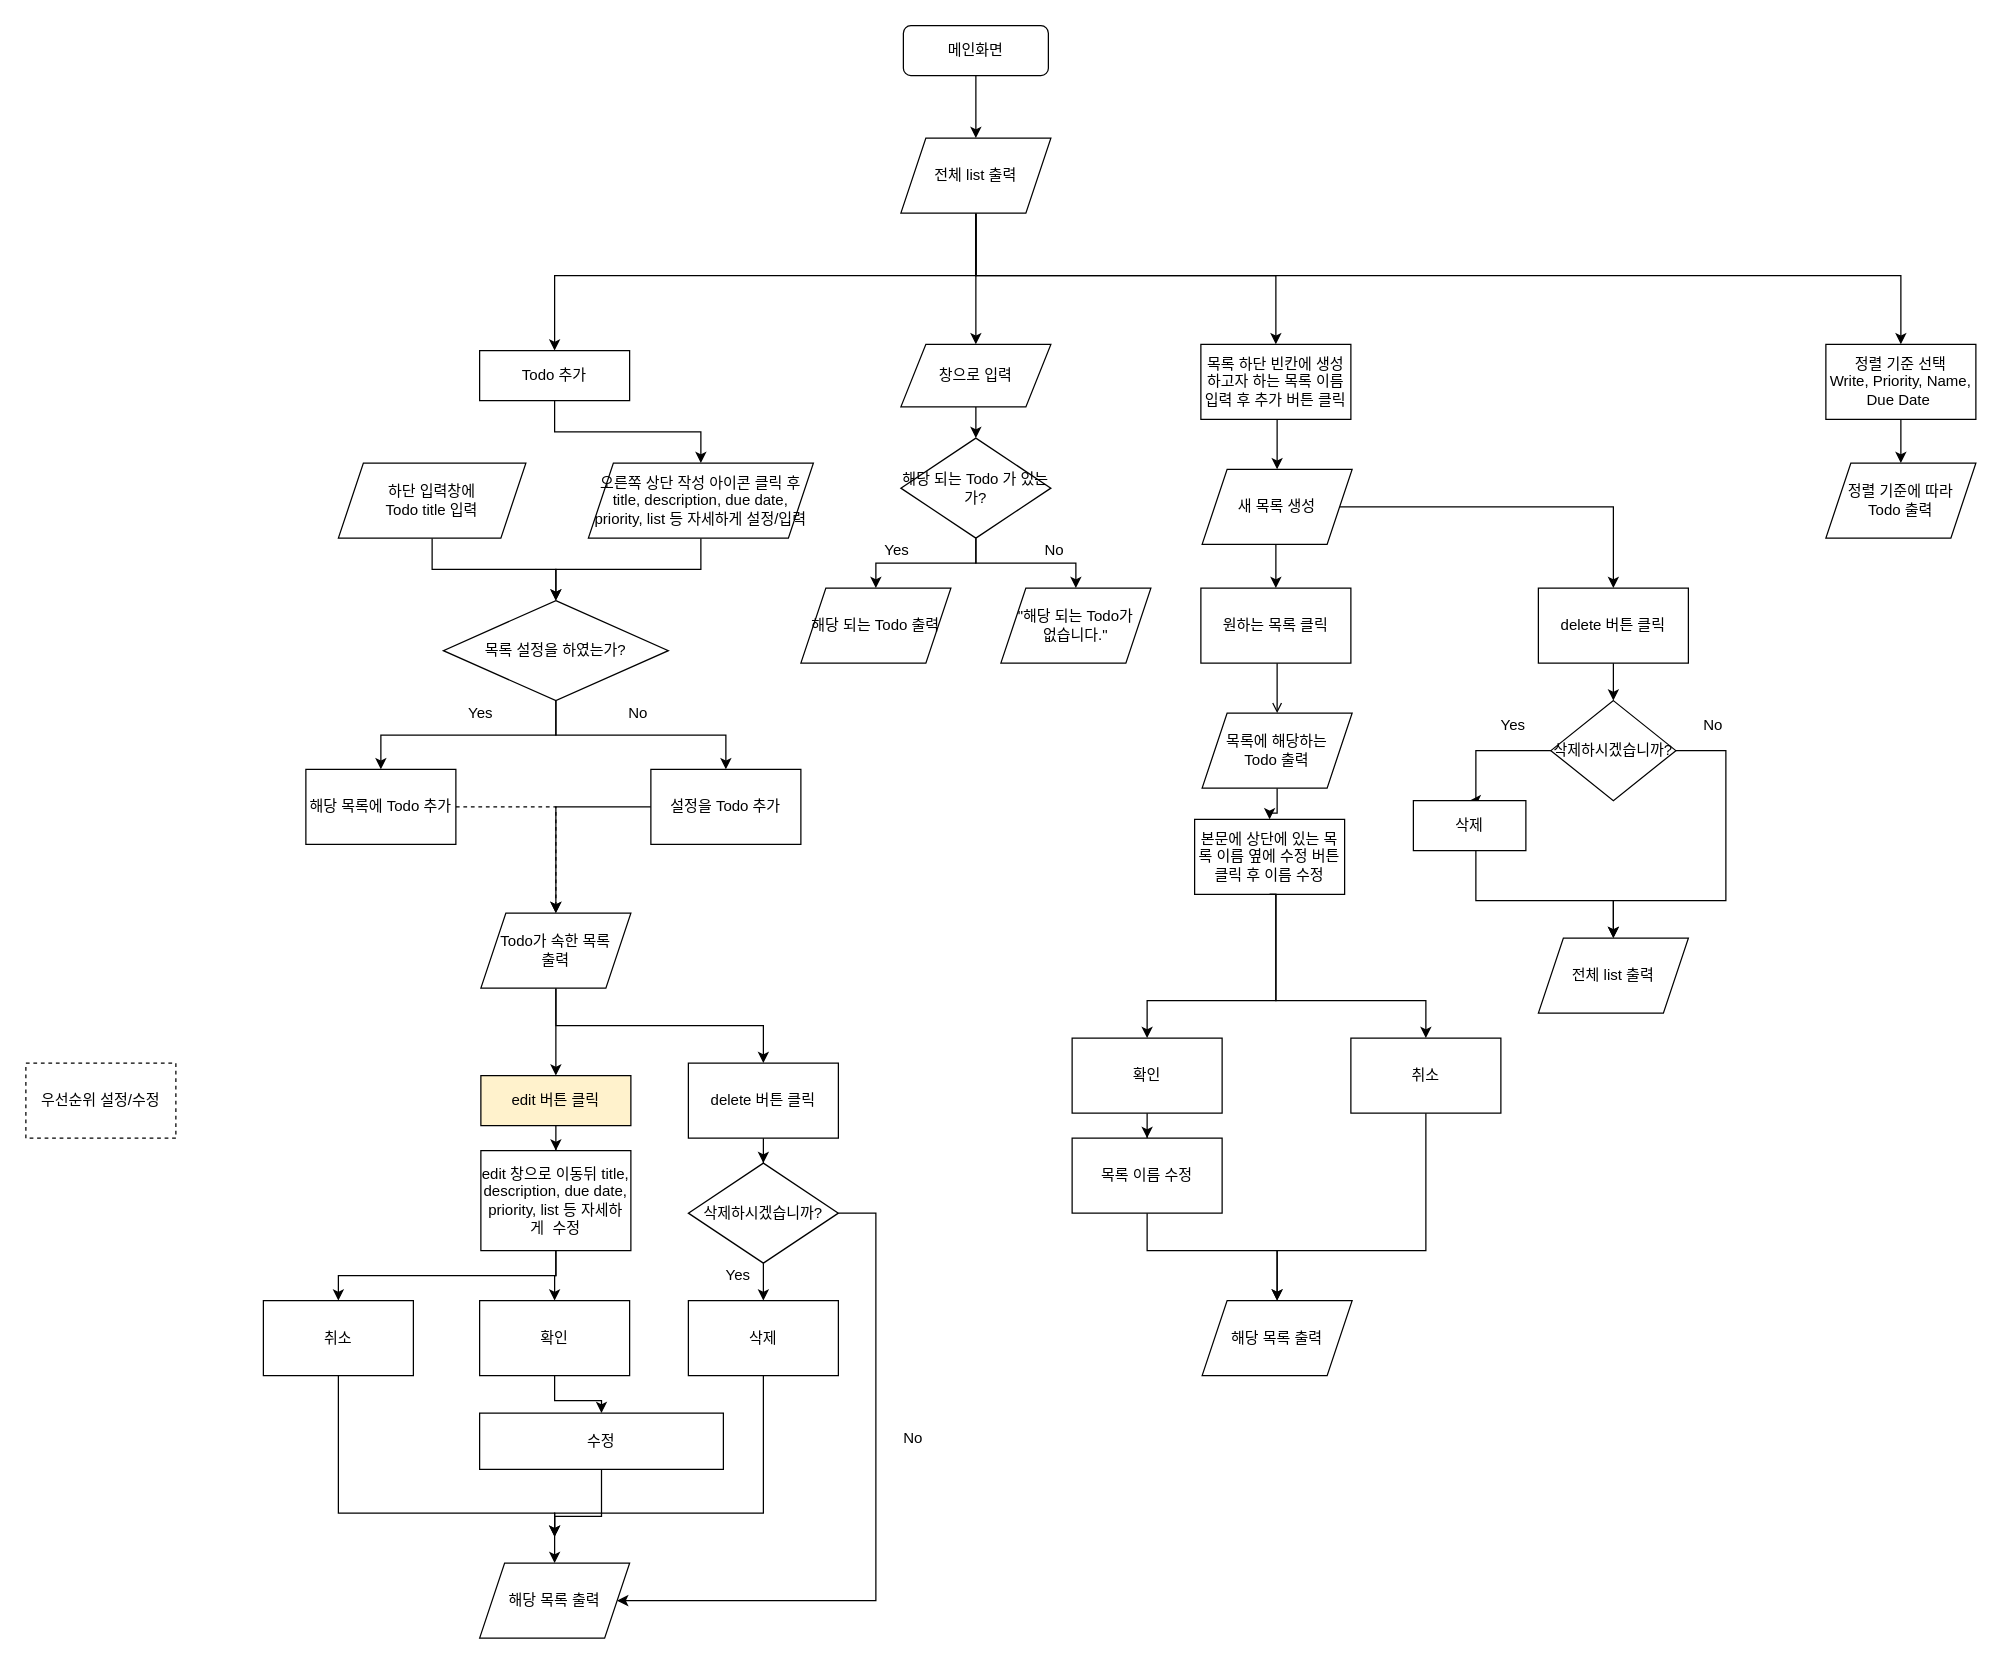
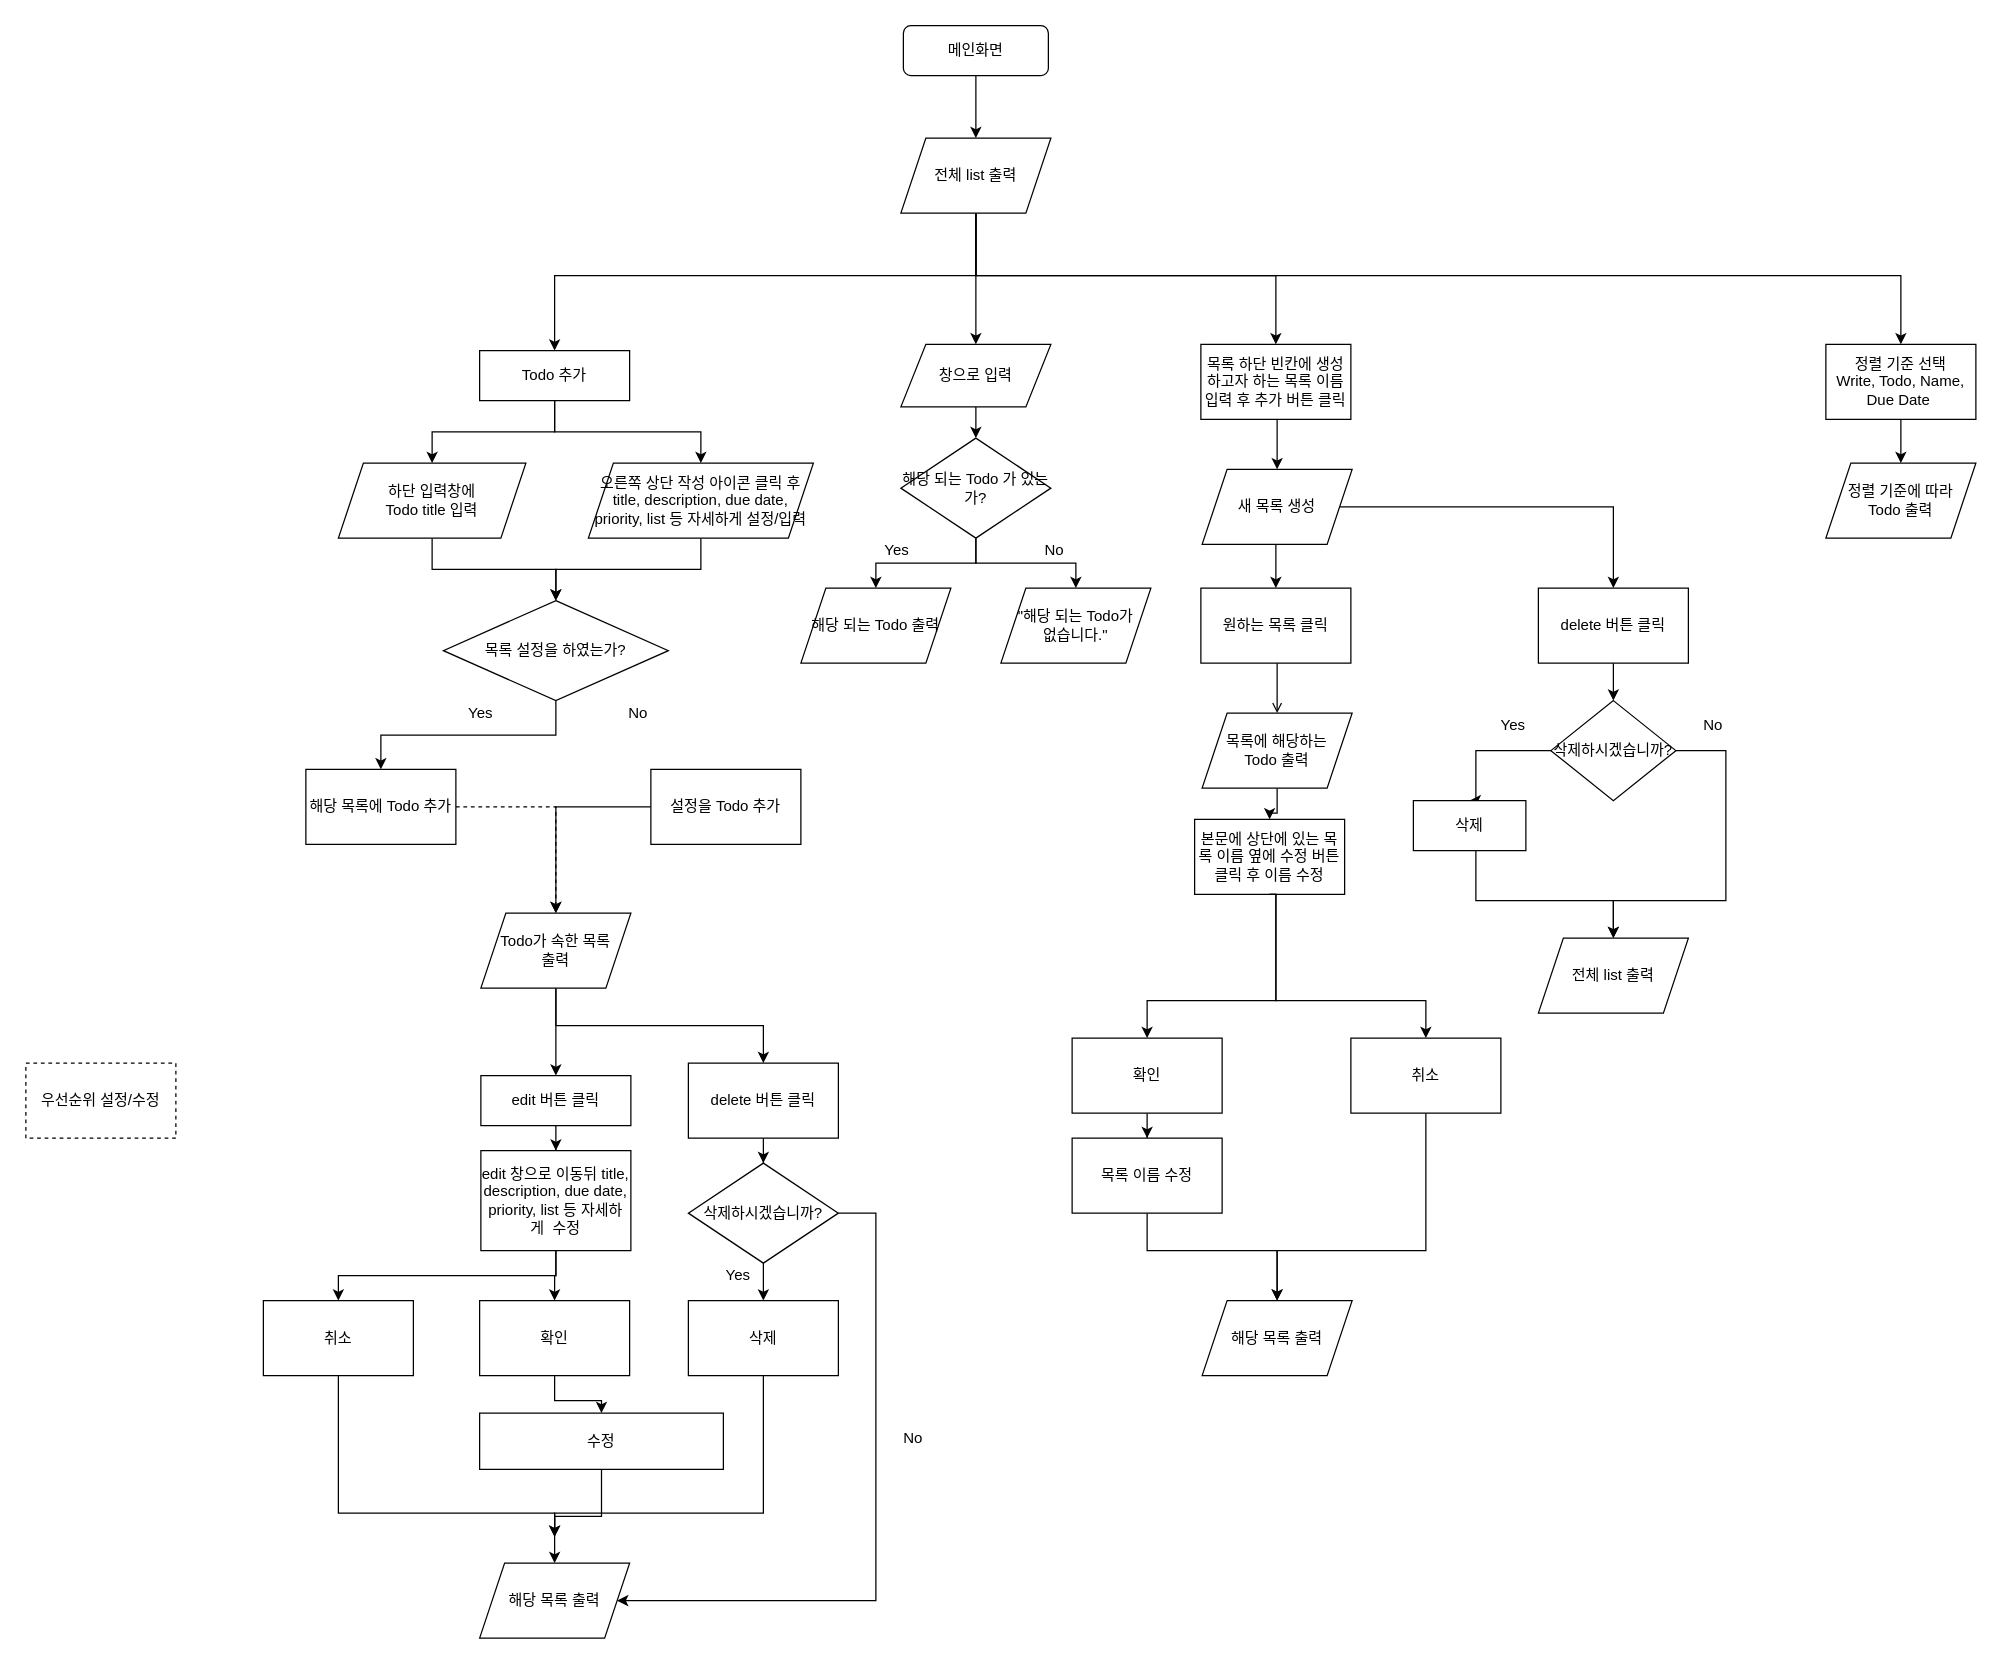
node "정렬 기준 선택 Write, Priority, Name, Due Date": label "정렬 기준 선택 Write, Priority, Name, Due Date" -> "정렬 기준 선택 Write, Todo, Name, Due Date"
edge "Todo 추가" -> "하단 입력창에 Todo title 입력": added
edge "목록 설정을 하였는가?" -> "설정을 Todo 추가": removed
node "edit 버튼 클릭": fillcolor #fff2cc -> #ffffff
